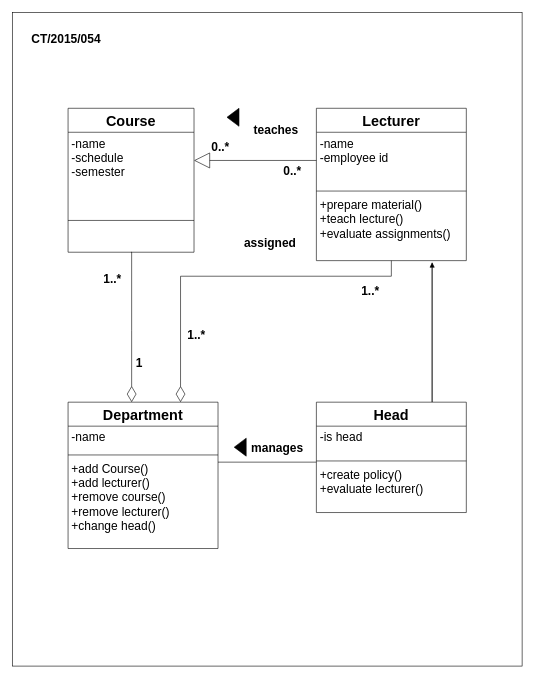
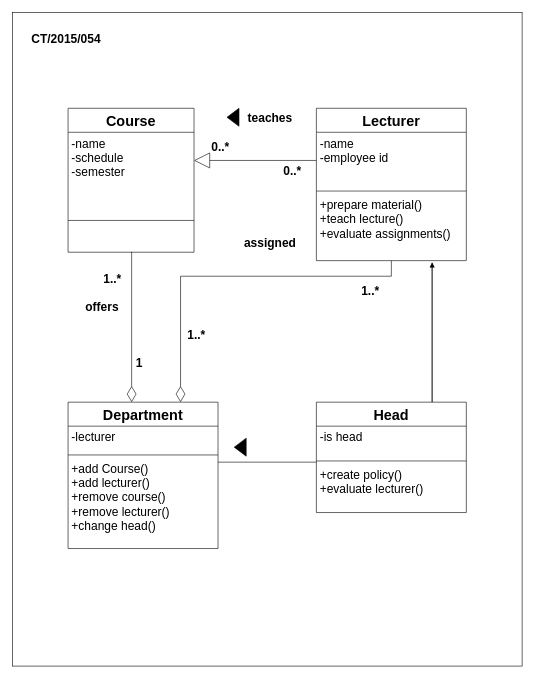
node "teaches": moved (276, 129) -> (270, 117)
node "offers": added
node "-name": label "-name" -> "-lecturer"
node "manages": removed
